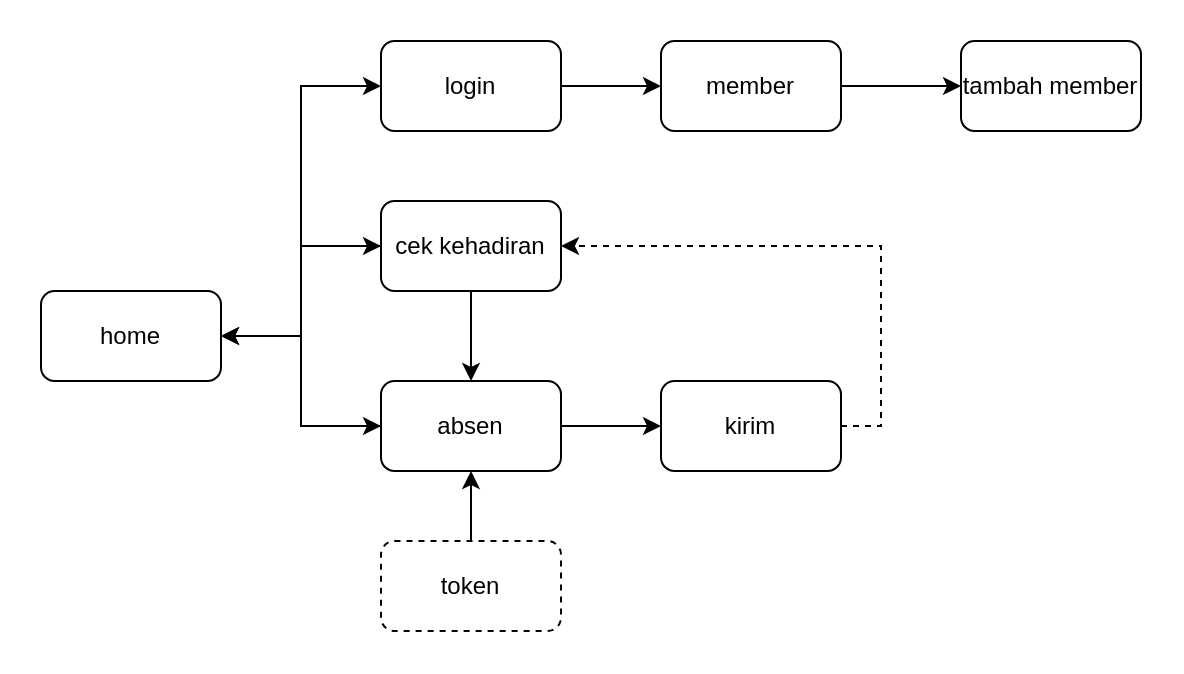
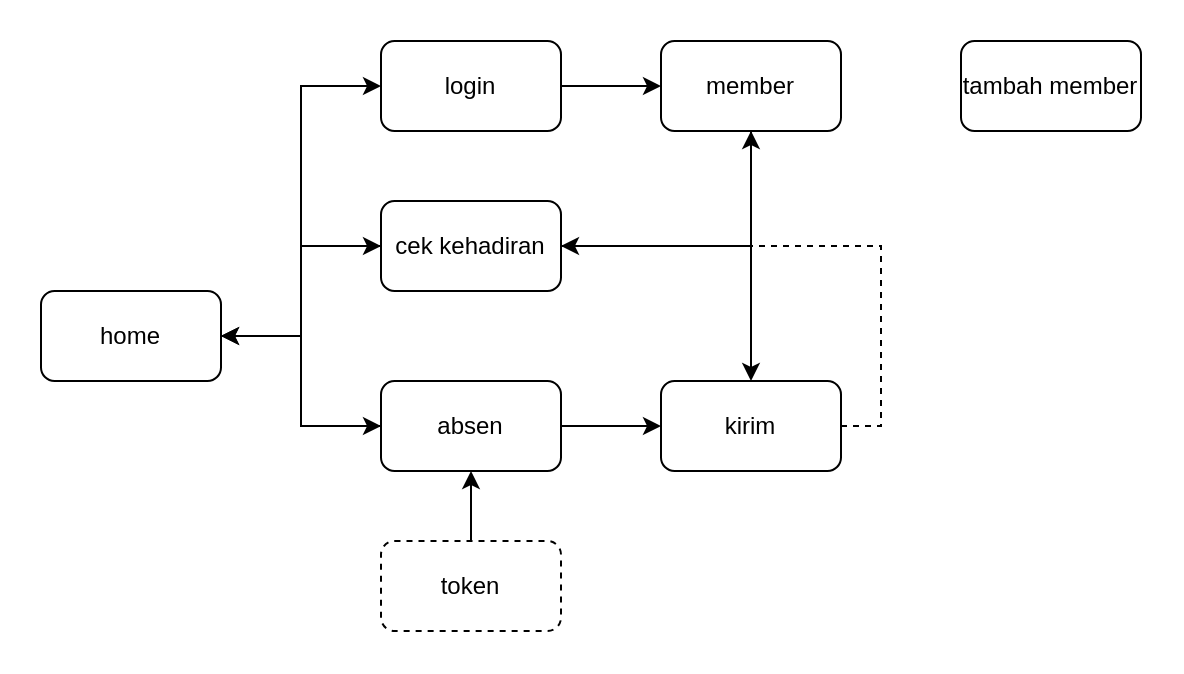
edge "member" -> "tambah member": now "member" -> "kirim"
edge "cek kehadiran" -> "absen": now "cek kehadiran" -> "member"
